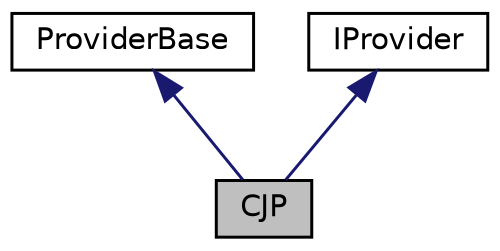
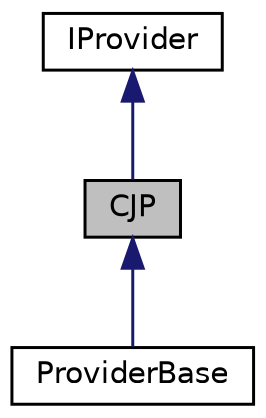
edge "CJP" -> "ProviderBase": reversed
